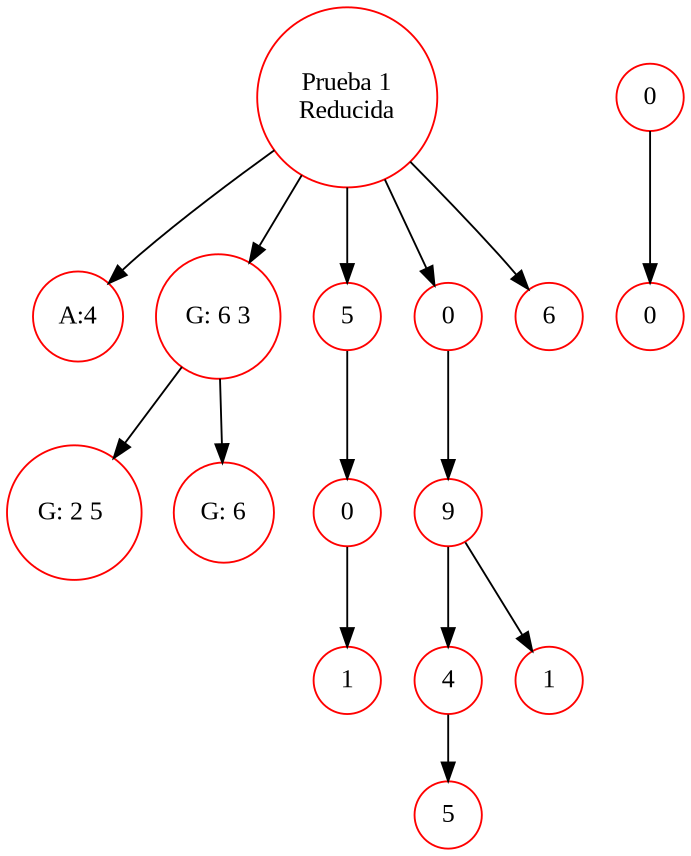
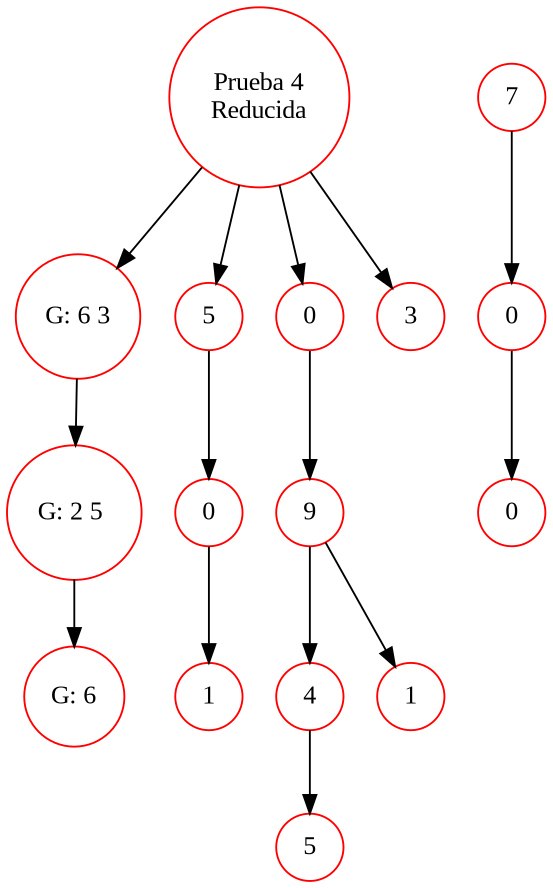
node "Prueba 1 Reducida": label "Prueba 1 Reducida" -> "Prueba 4 Reducida"
node "7": added
node "A:4": removed
node "6": label "6" -> "3"
edge "G: 6 3" -> "G: 6": now "G: 2 5" -> "G: 6"
